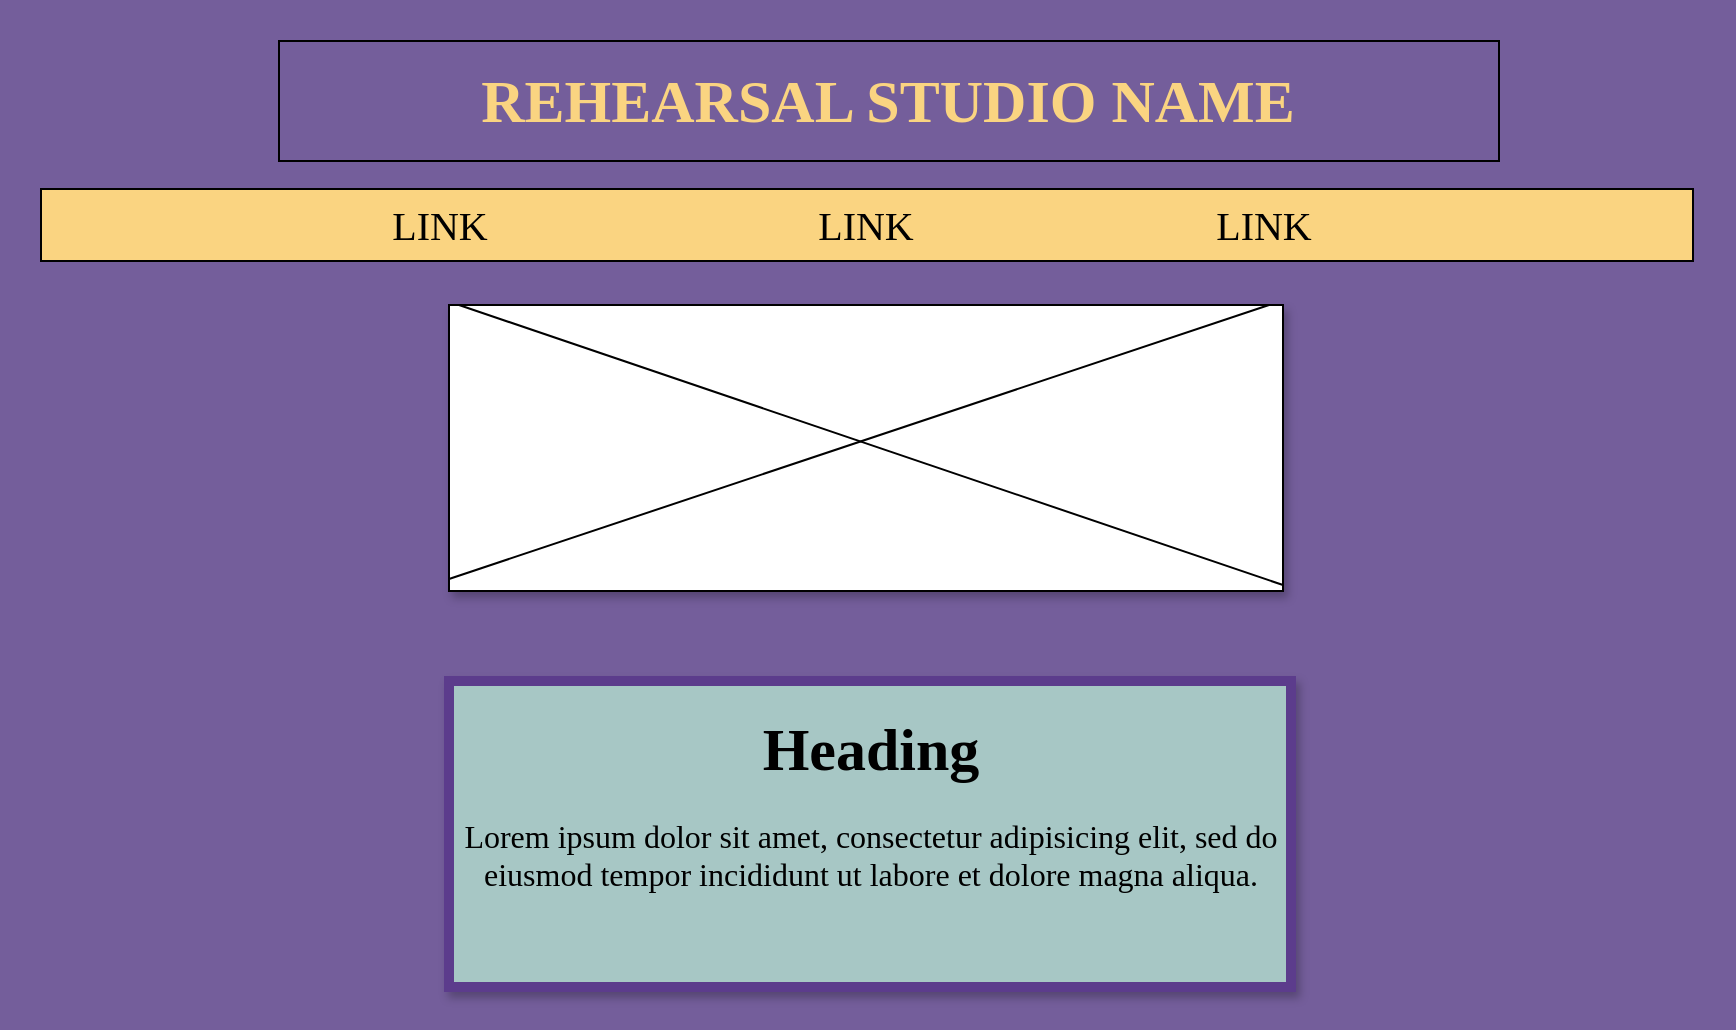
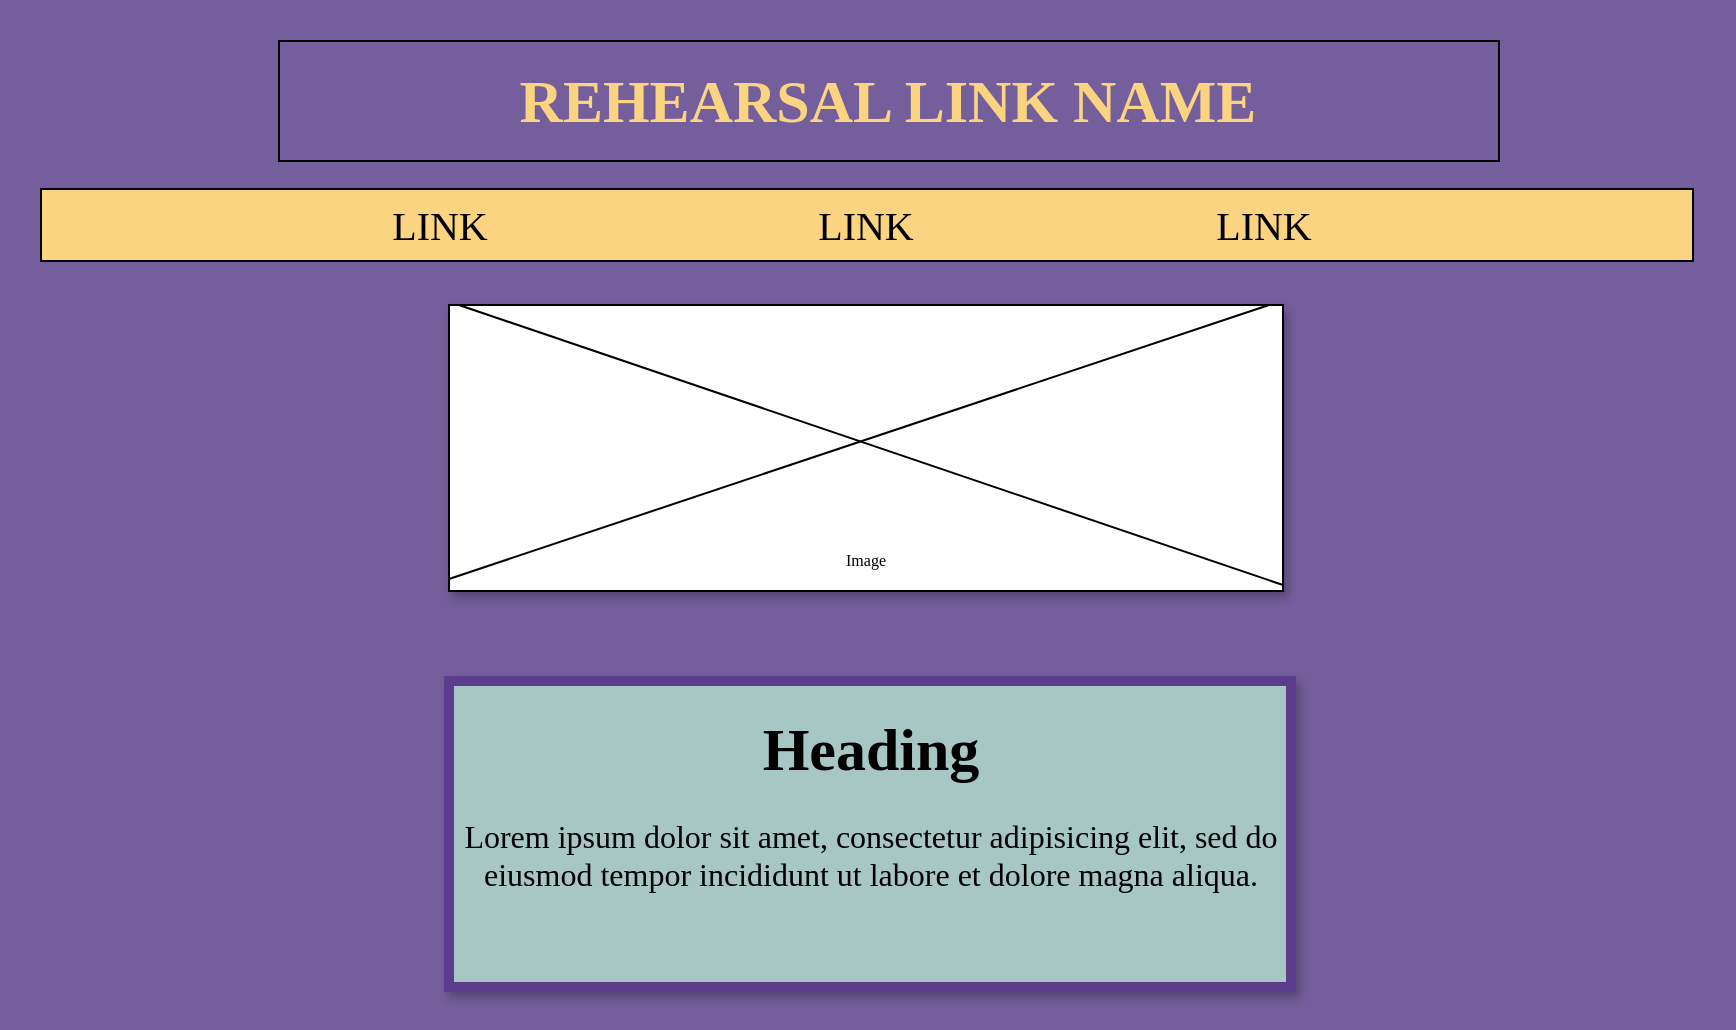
node "REHEARSAL STUDIO NAME": label "REHEARSAL STUDIO NAME" -> "REHEARSAL LINK NAME"
node "Image": added
